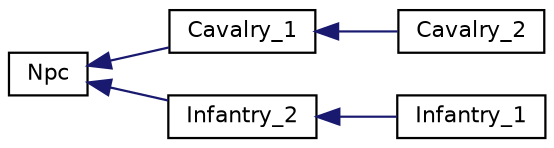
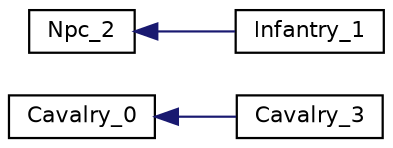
node "Cavalry_1": label "Cavalry_1" -> "Cavalry_0"
node "Cavalry_2": label "Cavalry_2" -> "Cavalry_3"
node "Npc": removed
node "Infantry_2": label "Infantry_2" -> "Npc_2"
